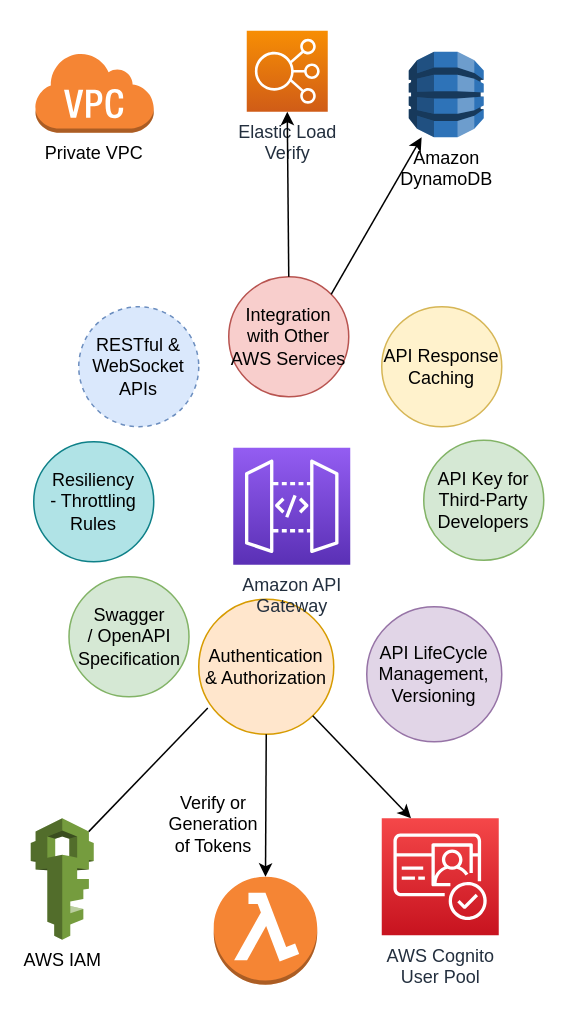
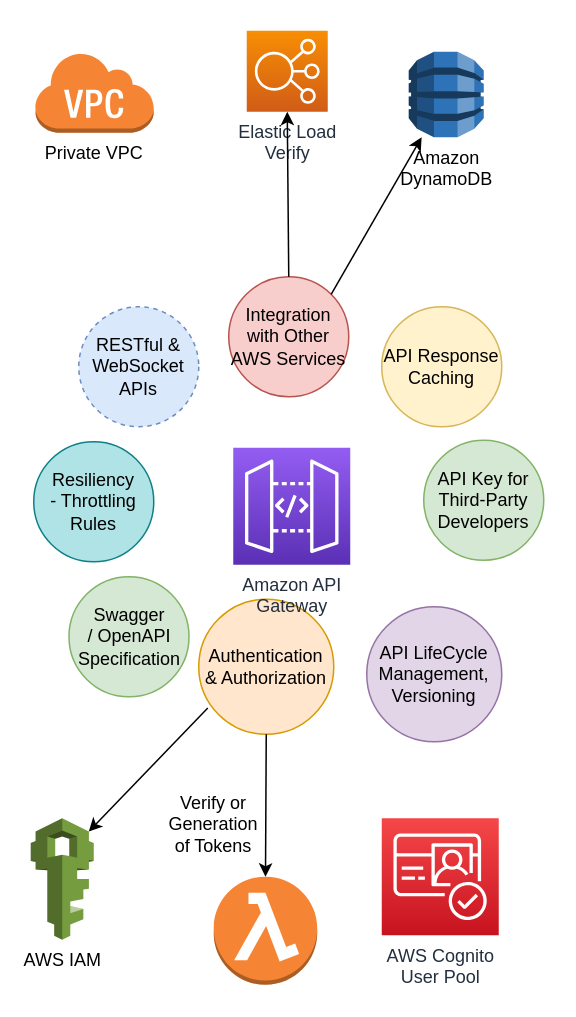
edge "Authentication & Authorization" -> "AWS Cognito User Pool": removed
edge "Authentication & Authorization" -- "AWS IAM": arrowhead none -> classic
